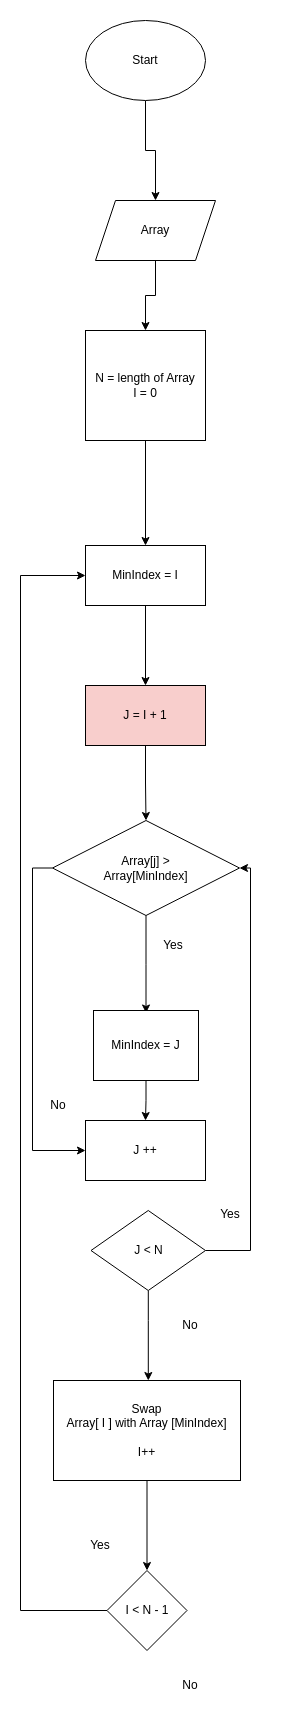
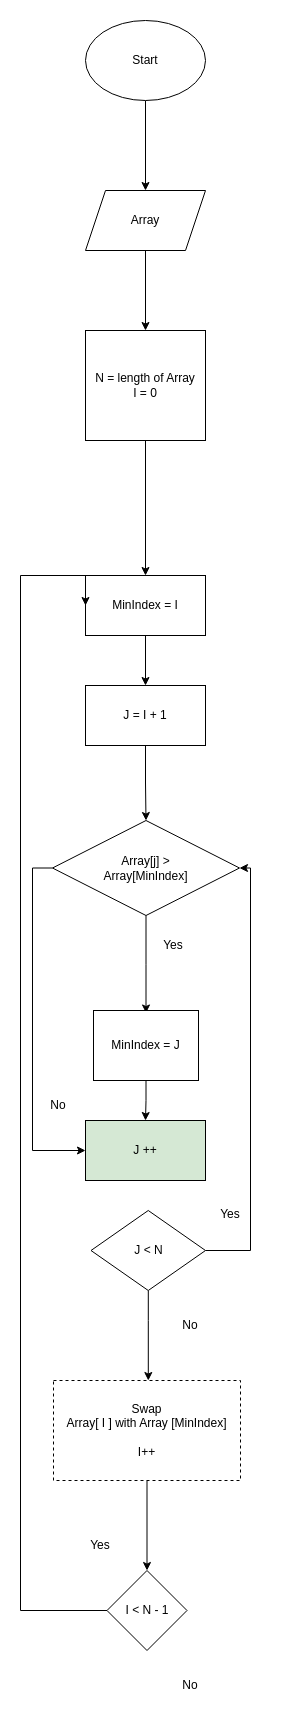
node "Array": moved (156, 231) -> (146, 221)
node "MinIndex = I": moved (146, 576) -> (146, 606)
node "J = I + 1": fillcolor #f8cecc -> #ffffff
node "J ++": fillcolor #ffffff -> #d5e8d4
node "Swap Array[ I ] with Array [MinIndex] I++": style solid -> dashed
